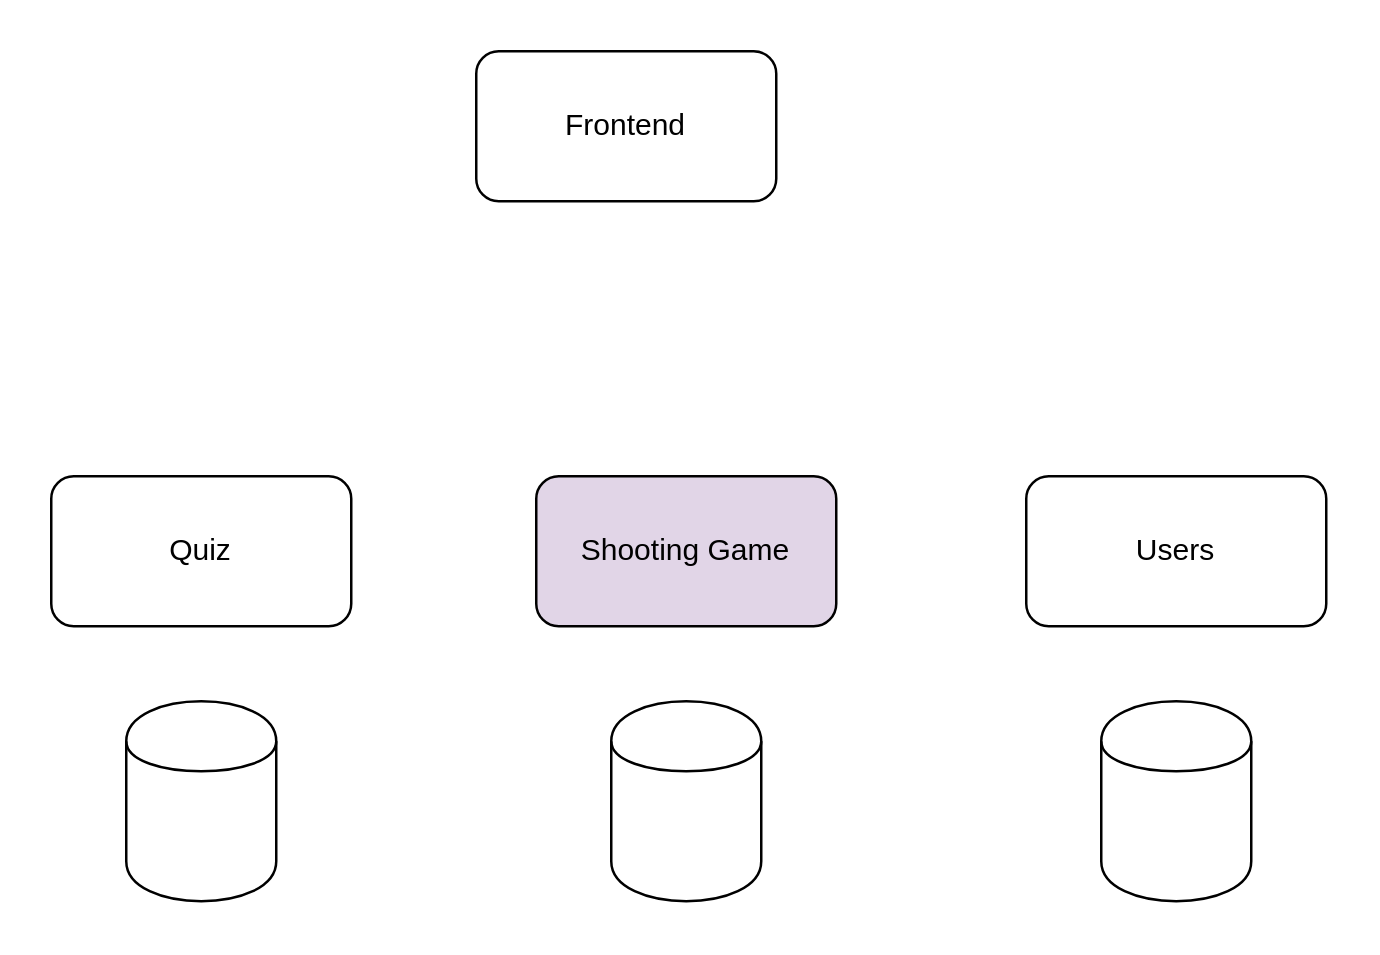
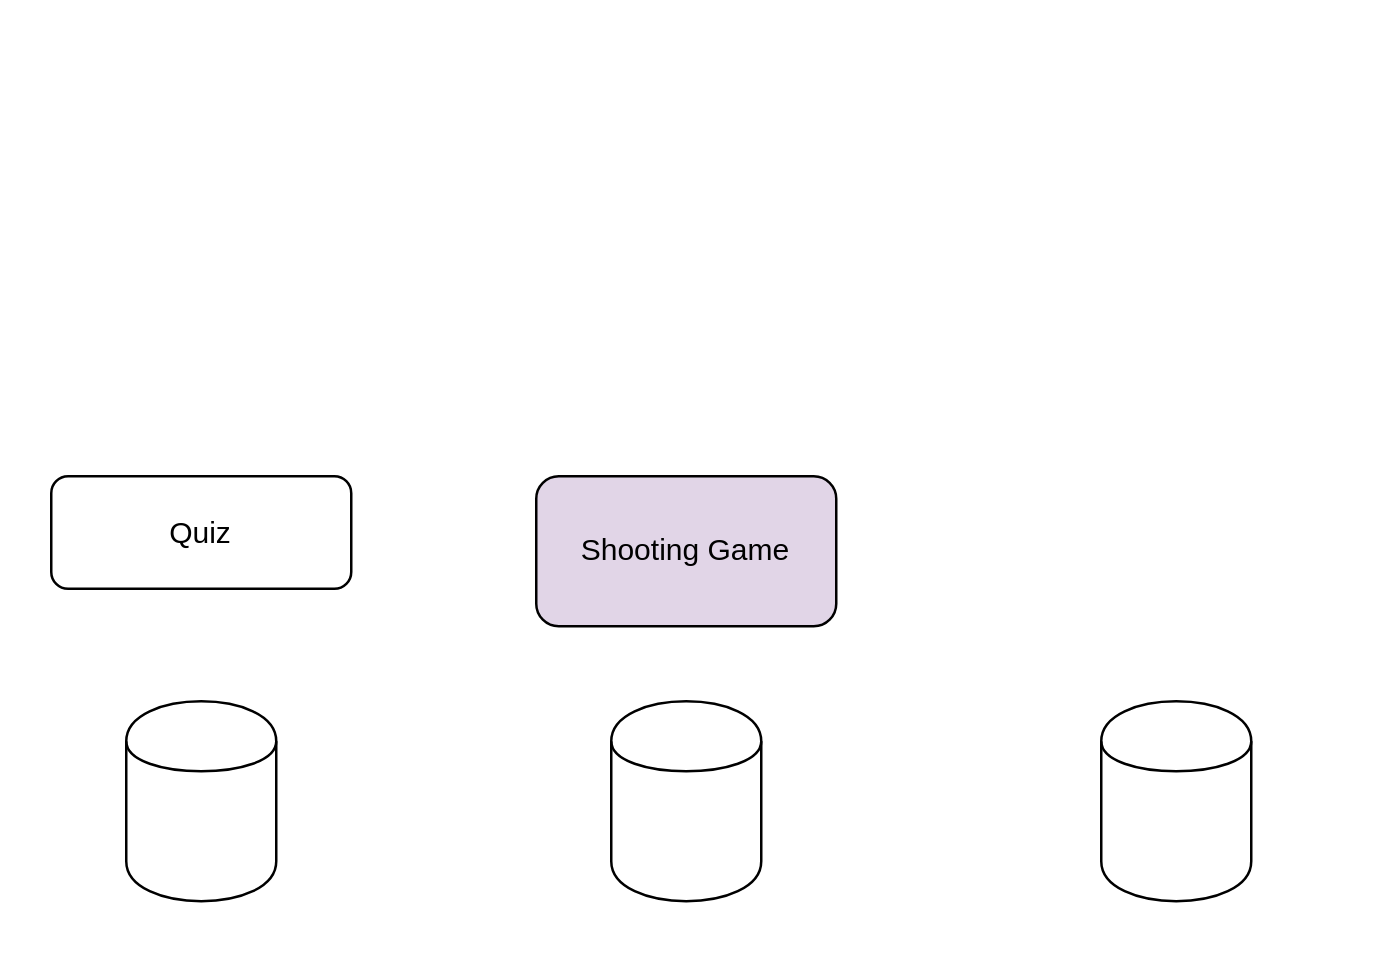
node "Frontend": removed
node "Quiz": size 300x150 -> 300x113
node "Users": removed
